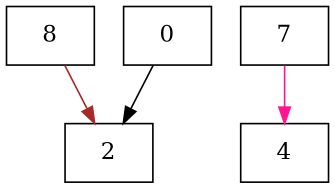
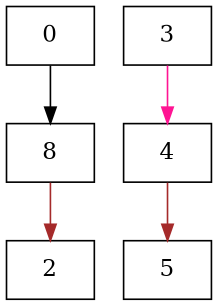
node "7": label "7" -> "3"
edge "0" -> "2": now "0" -> "8"
node "5": added
